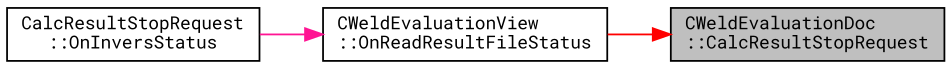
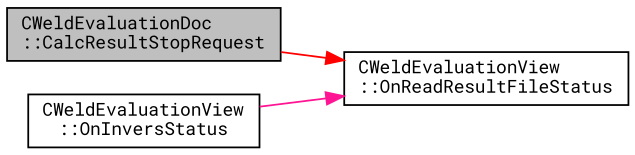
node "CalcResultStopRequest ::OnInversStatus": label "CalcResultStopRequest ::OnInversStatus" -> "CWeldEvaluationView ::OnInversStatus"
edge "CWeldEvaluationView ::OnReadResultFileStatus" -> "CWeldEvaluationDoc ::CalcResultStopRequest": reversed
